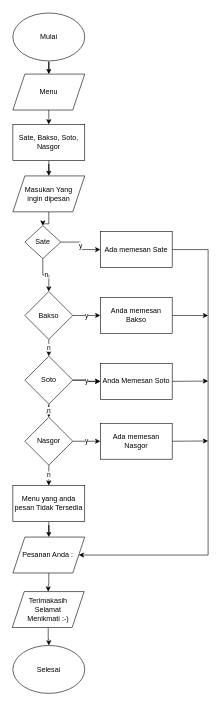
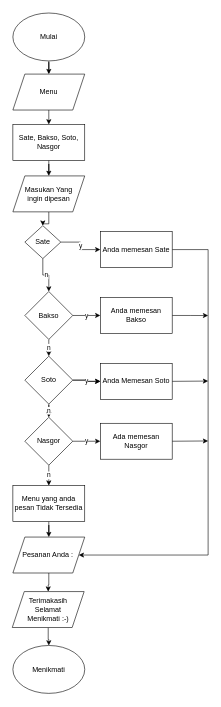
node "Ada memesan Sate": label "Ada memesan Sate" -> "Anda memesan Sate"
node "Selesai": label "Selesai" -> "Menikmati"
